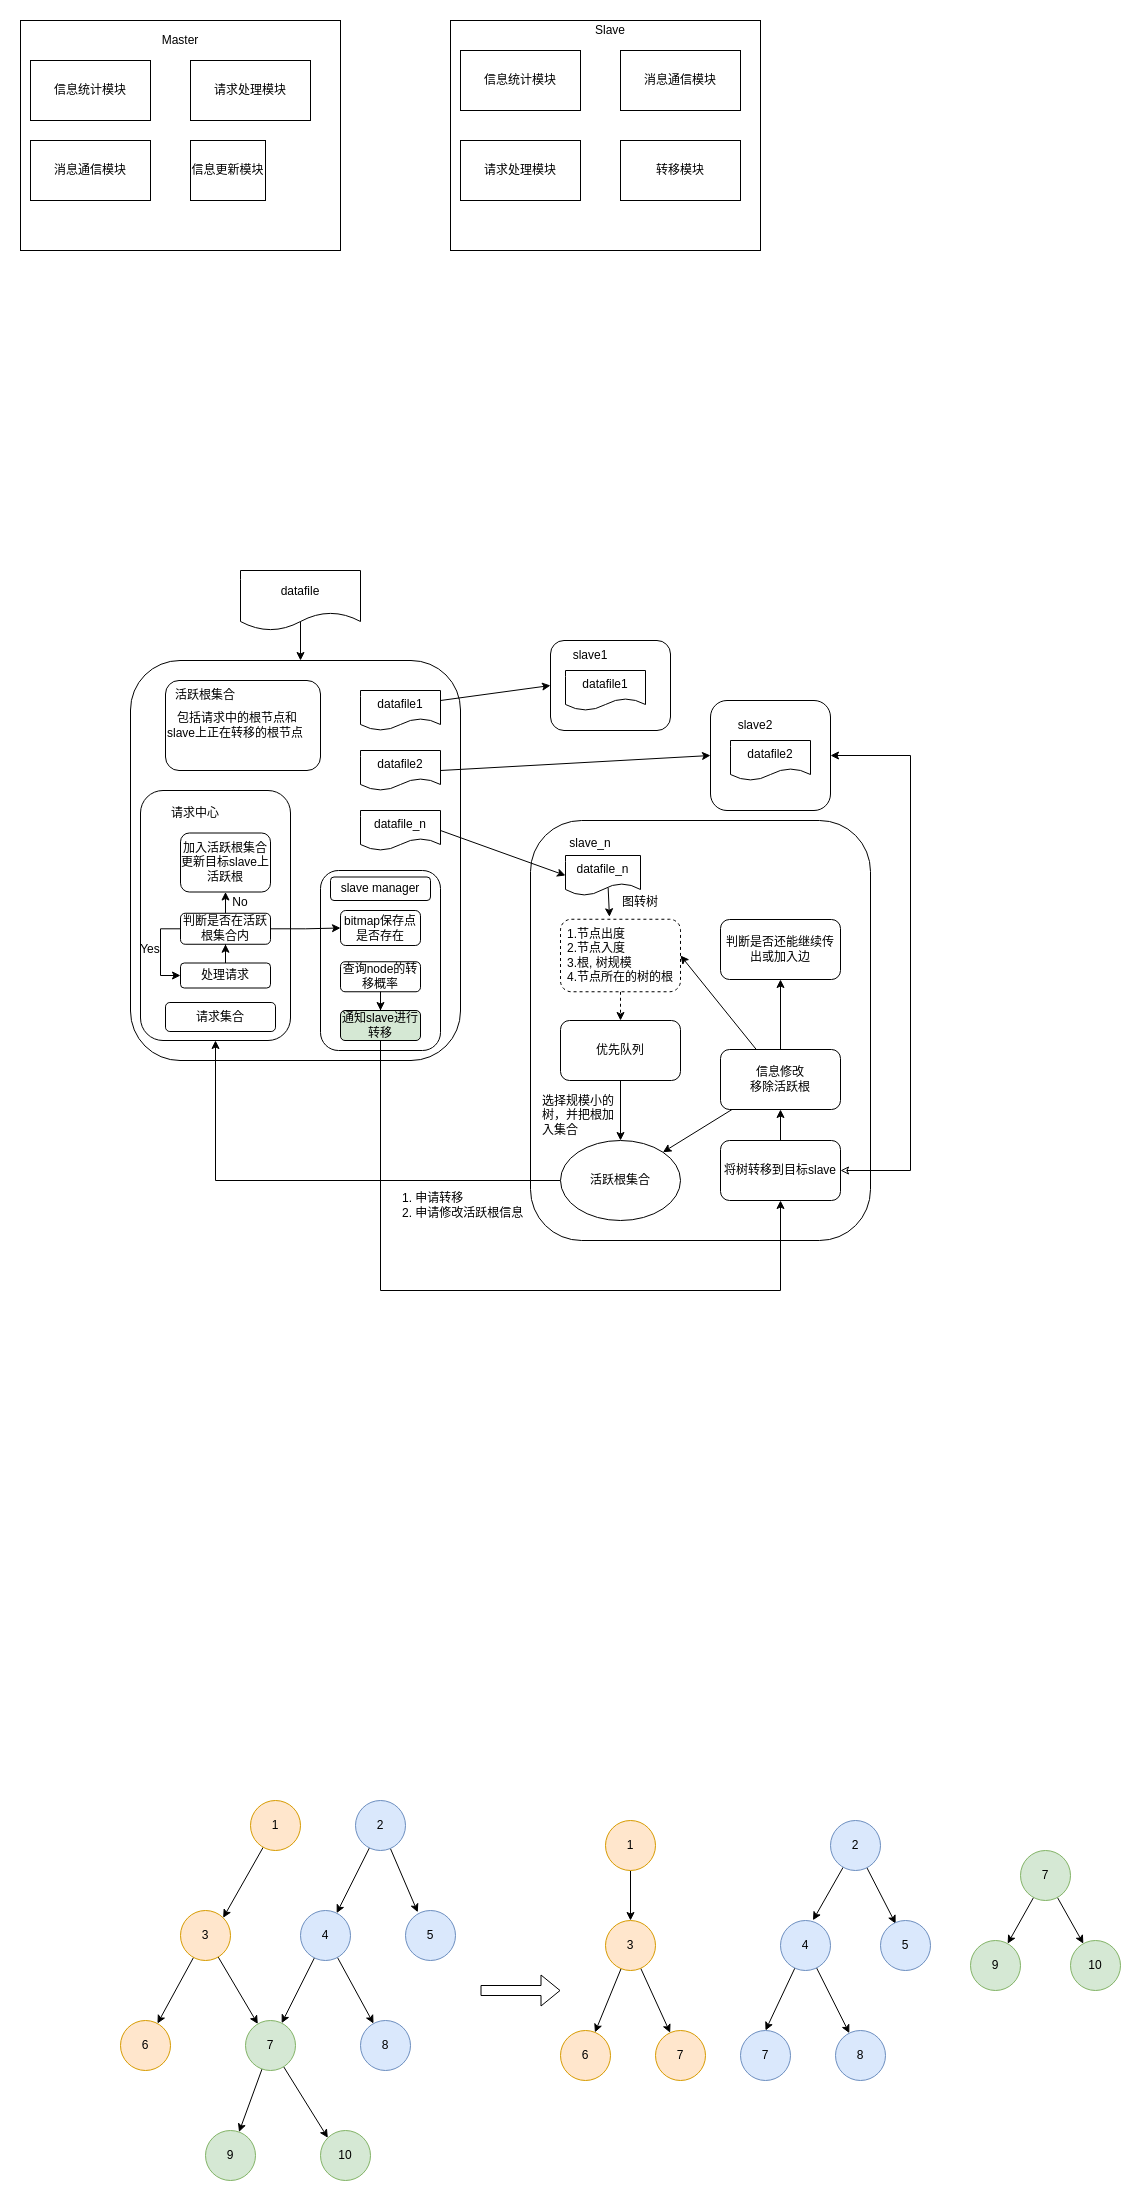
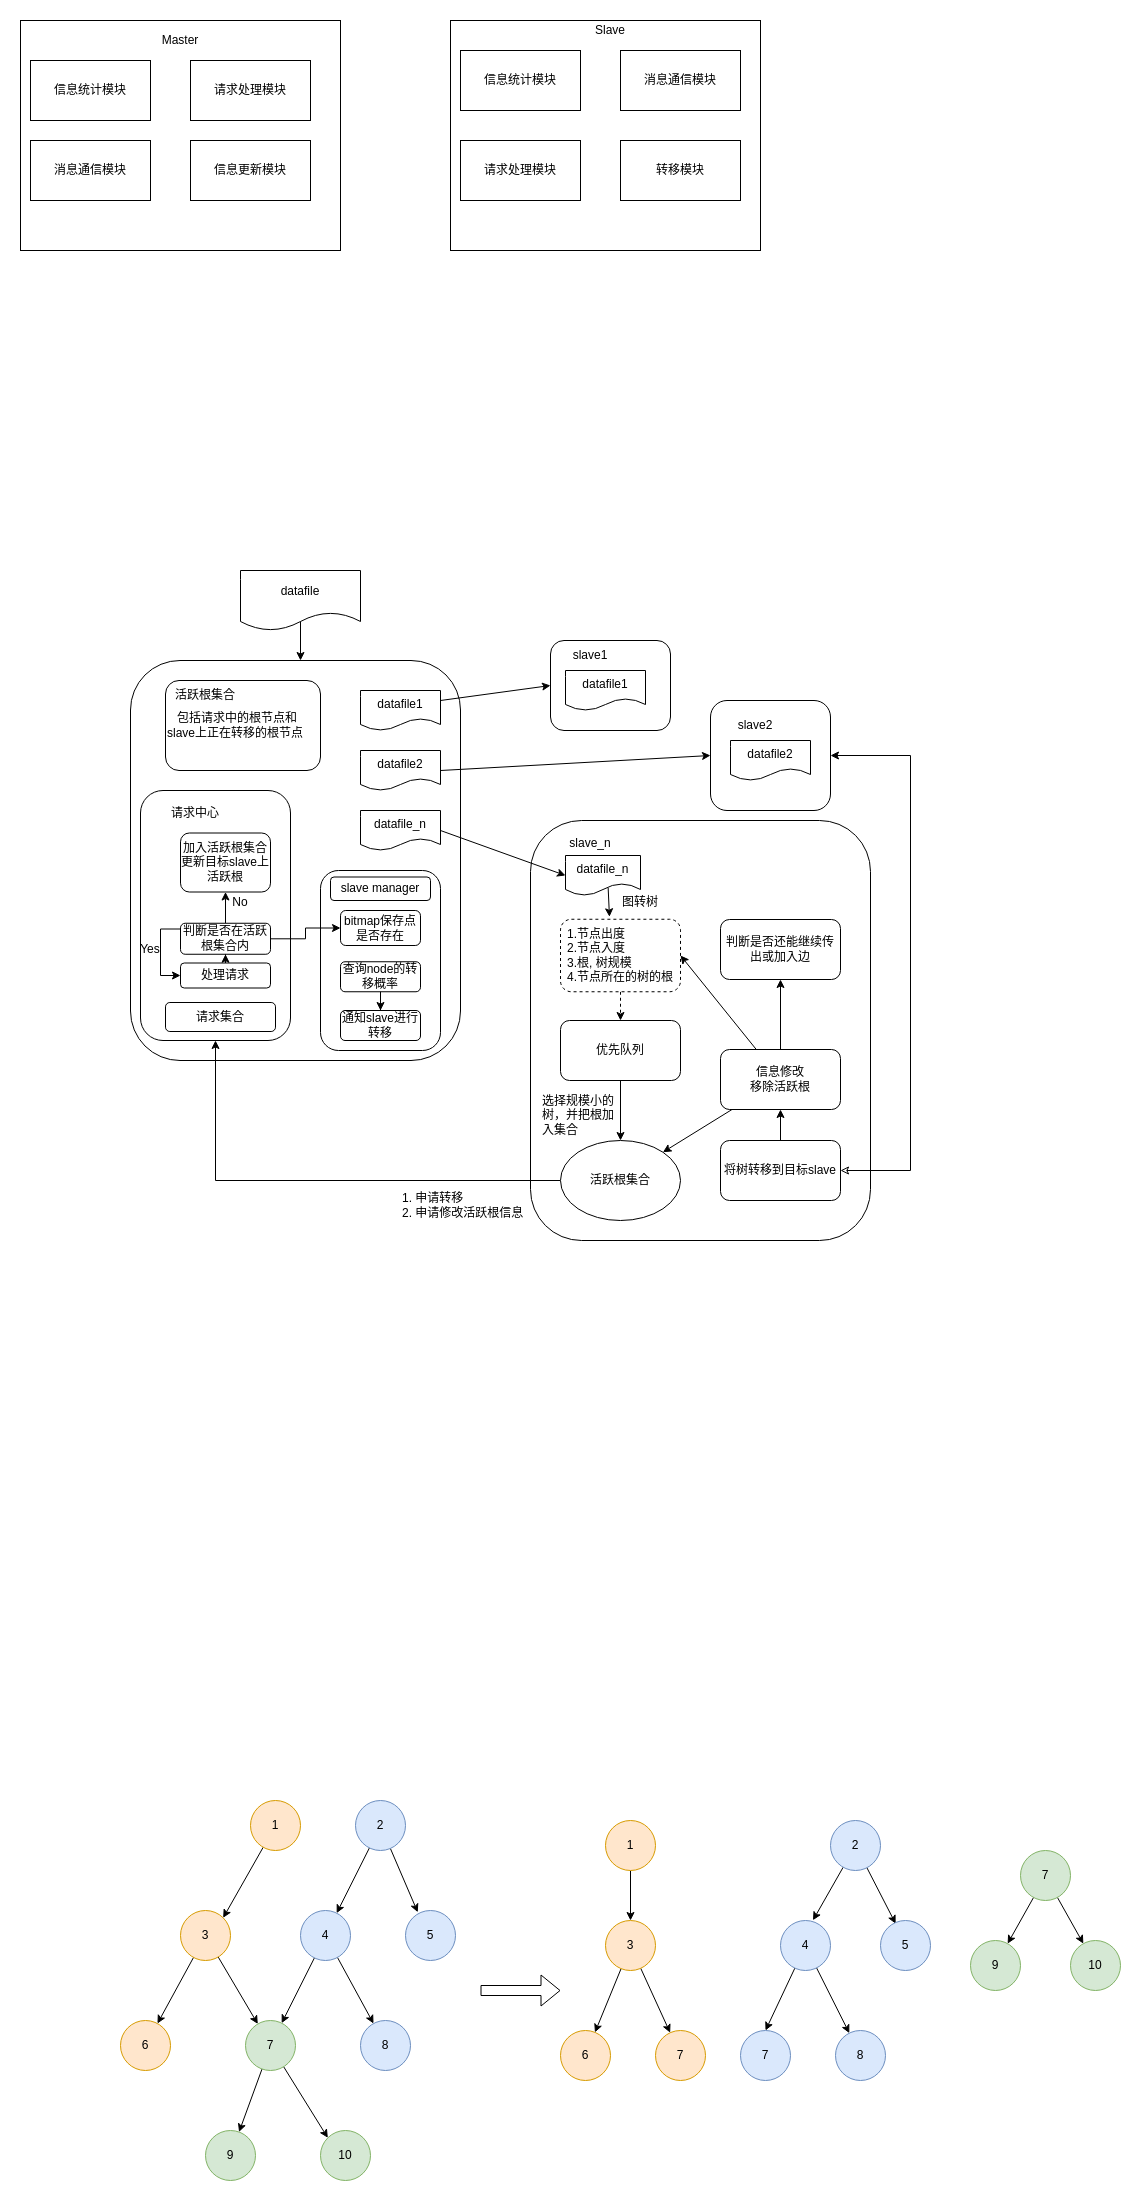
node "信息更新模块": size 75x60 -> 120x60
node "判断是否在活跃根集合内": moved (226, 929) -> (226, 939)
node "通知slave进行转移": fillcolor #d5e8d4 -> #ffffff
edge "通知slave进行转移" -> "将树转移到目标slave": removed
